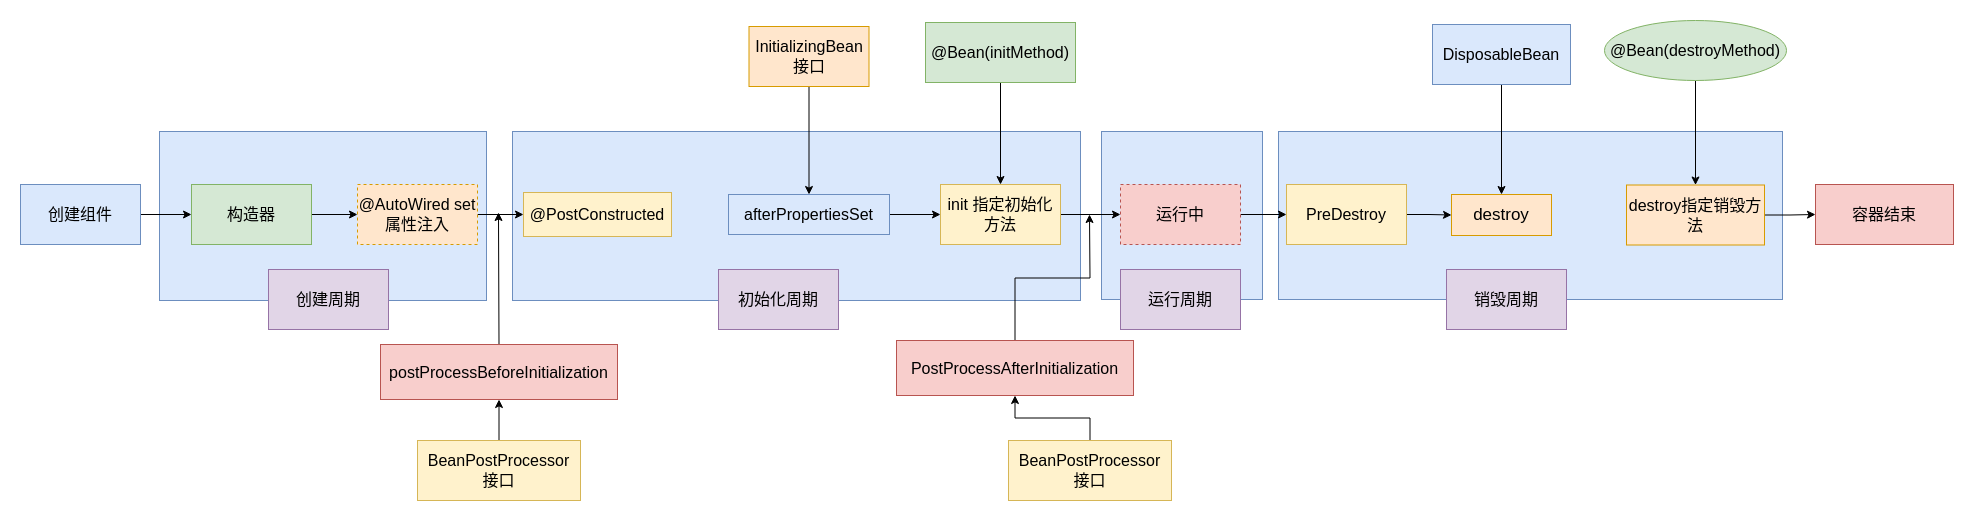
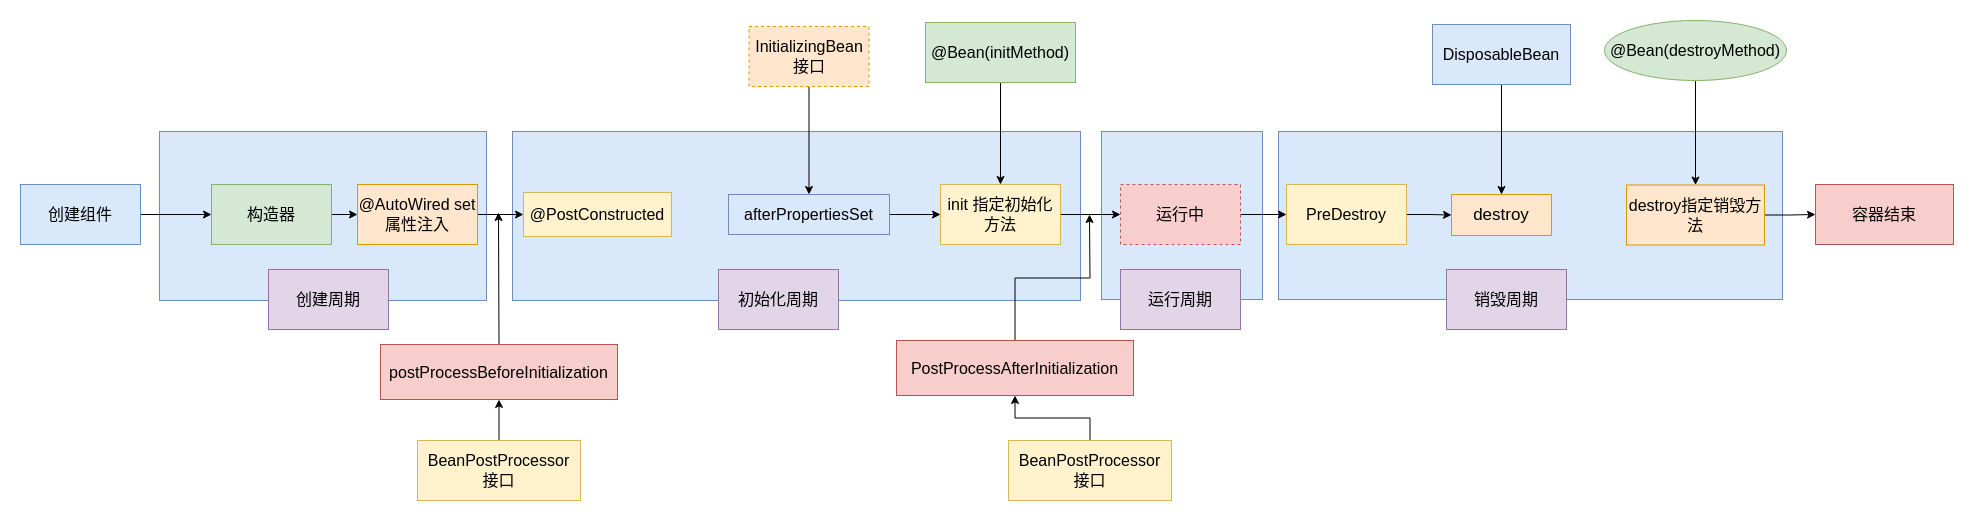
node "InitializingBean 接口": style solid -> dashed
node "构造器": moved (252, 215) -> (272, 215)
node "@AutoWired set 属性注入": style dashed -> solid
